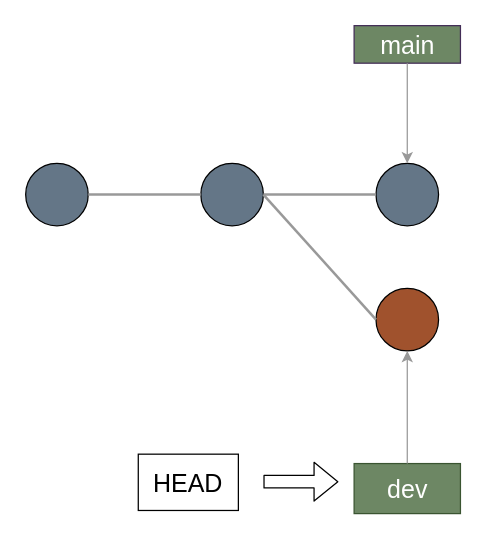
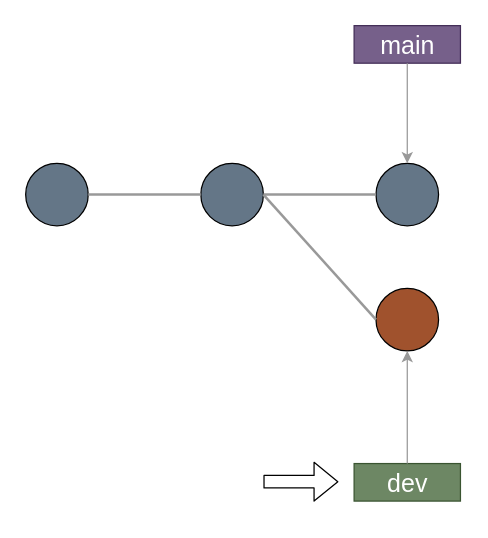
node "main": fillcolor #6d8764 -> #76608a
node "HEAD": removed
node "dev": size 106x50 -> 106x38
